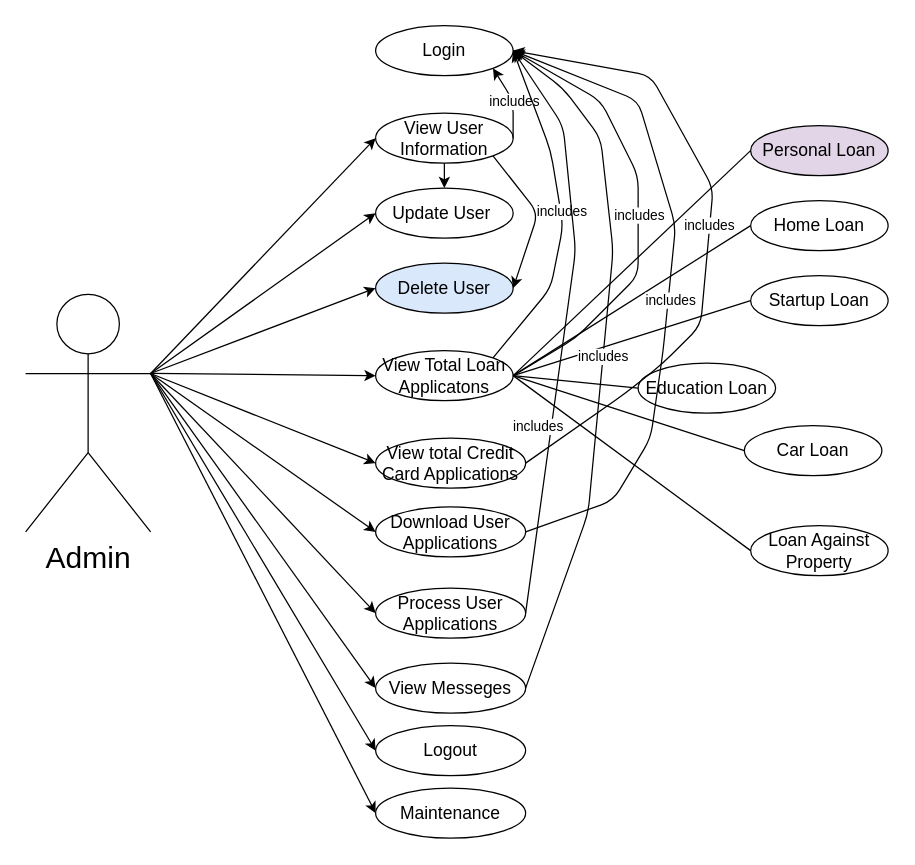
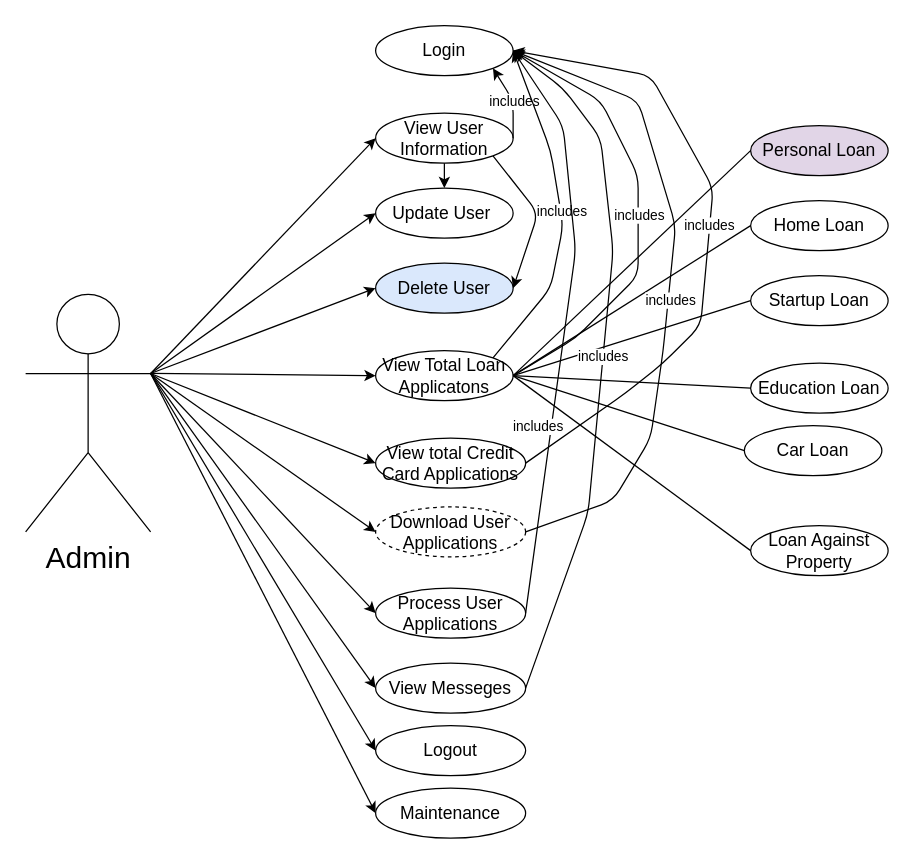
node "Education Loan": moved (707, 388) -> (819, 388)
node "Download User Applications": style solid -> dashed
